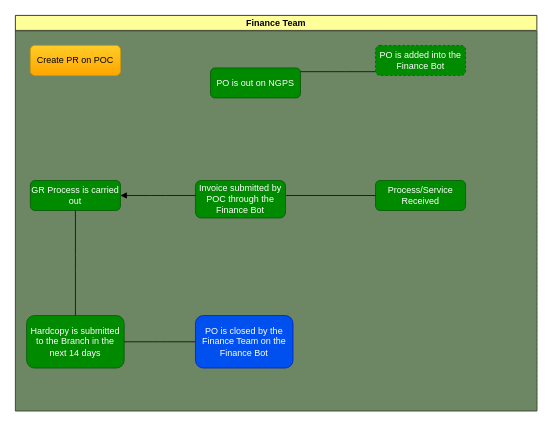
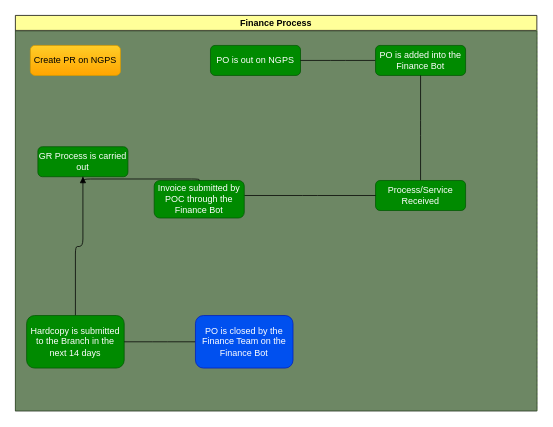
node "Finance Team": label "Finance Team" -> "Finance Process"
node "Create PR on POC": label "Create PR on POC" -> "Create PR on NGPS"
node "PO is added into the Finance Bot": style dashed -> solid
node "PO is out on NGPS": moved (255, 83) -> (255, 60)
edge "PO is added into the Finance Bot" -- "Process/Service Received": added
node "GR Process is carried out": moved (75, 195) -> (83, 162)
node "Invoice submitted by POC through the Finance Bot": moved (240, 199) -> (199, 199)
